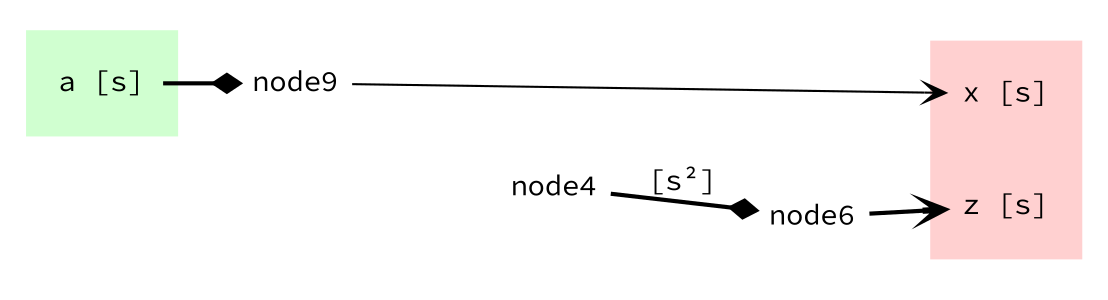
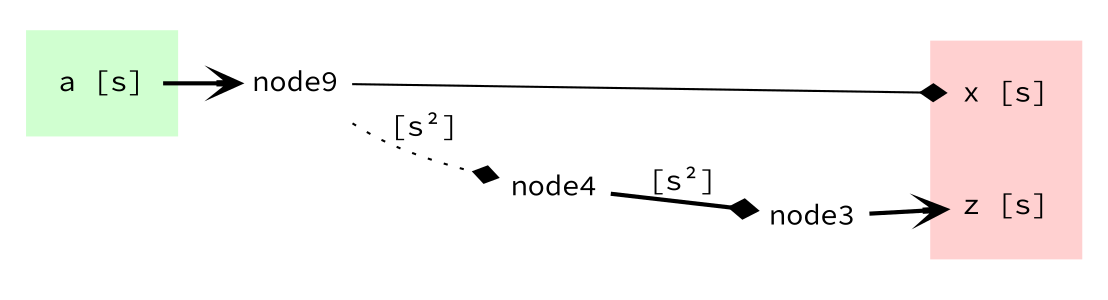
edge "a [s]" -> "node9": arrowhead diamond -> vee
edge "node9" -> "x [s]": arrowhead vee -> diamond
edge "node9" -> "node4": added, label "[s²]"
node "node6": label "node6" -> "node3"
